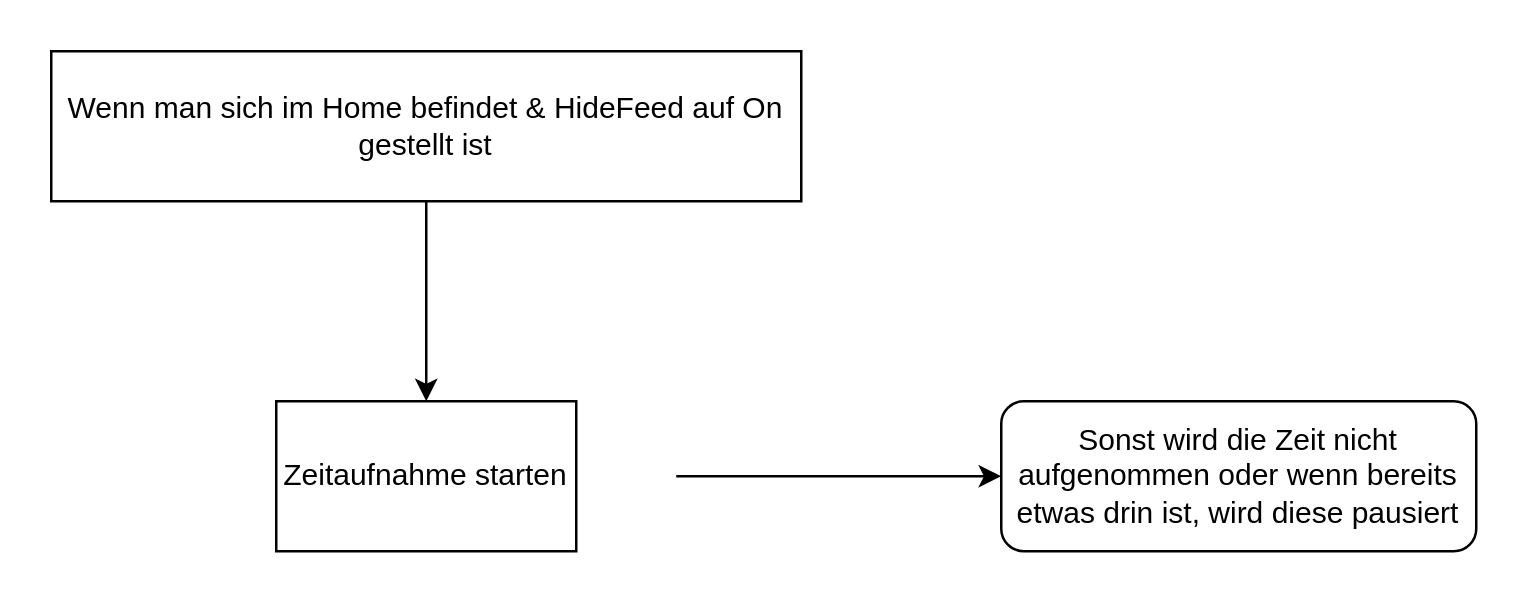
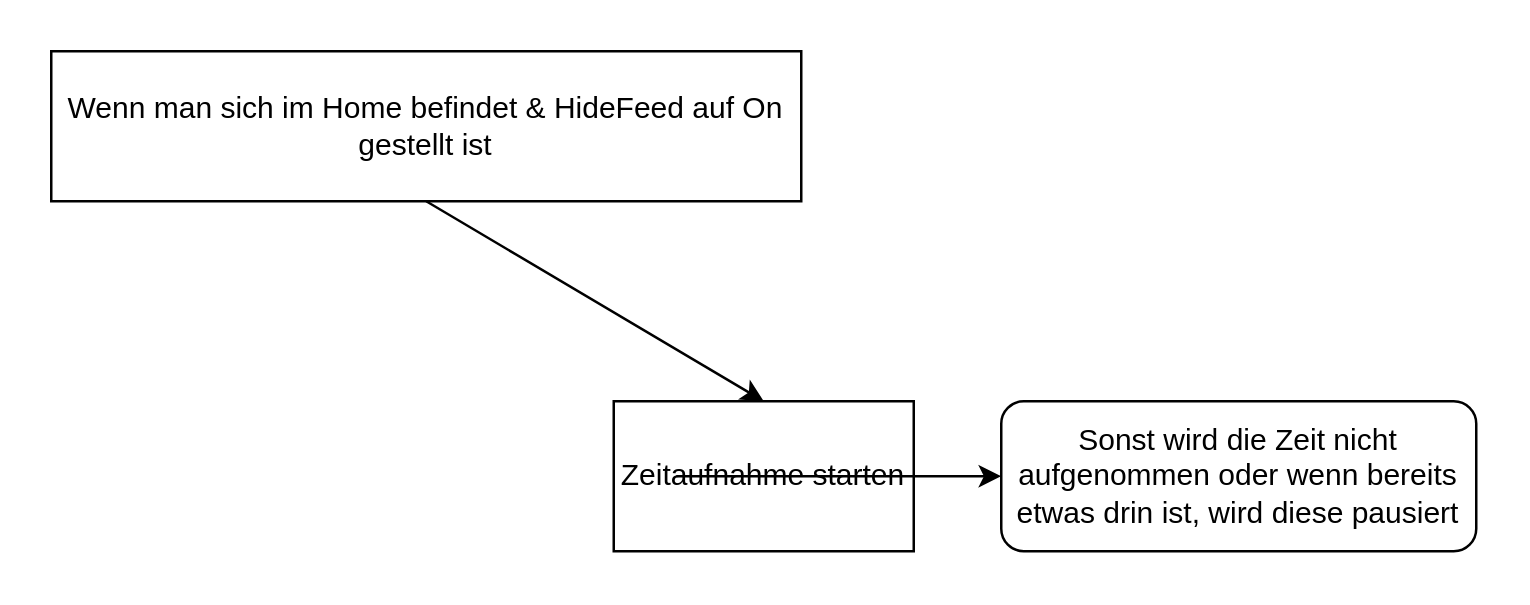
node "Zeitaufnahme starten": moved (426, 476) -> (764, 476)
